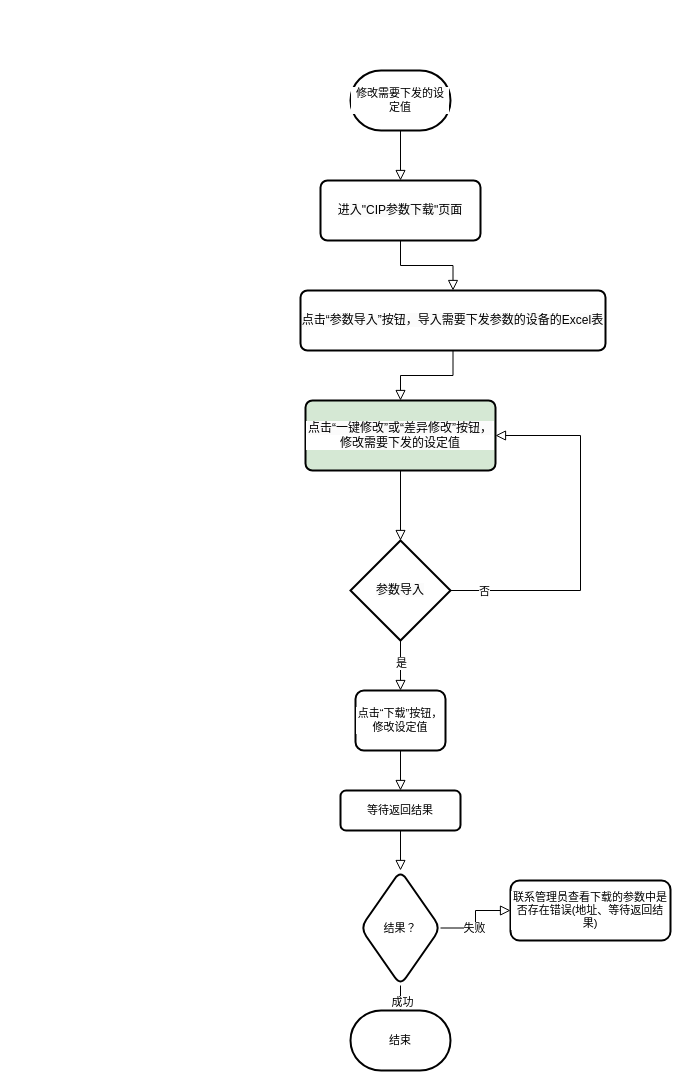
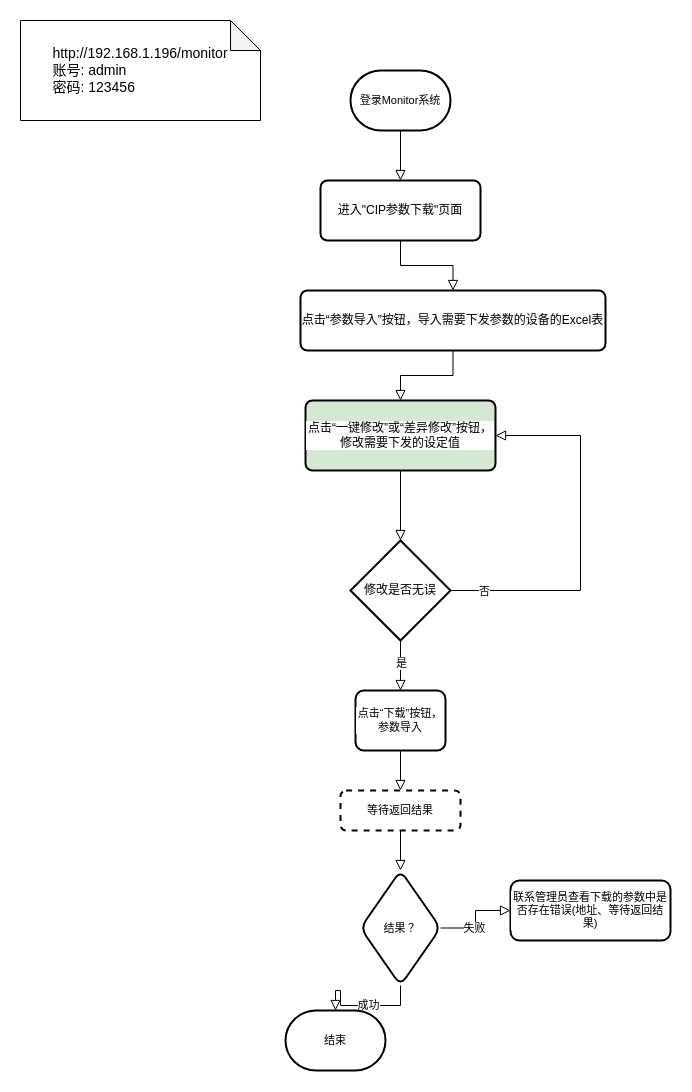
node "http://192.168.1.196/monitor 账号: admin 密码: 123456": added
node "修改需要下发的设定值": label "修改需要下发的设定值" -> "登录Monitor系统"
node "参数导入": label "参数导入" -> "修改是否无误"
node "点击“下载”按钮，修改设定值": label "点击“下载”按钮，修改设定值" -> "点击“下载”按钮，参数导入"
node "等待返回结果": style solid -> dashed
node "结束": moved (401, 1041) -> (336, 1041)
